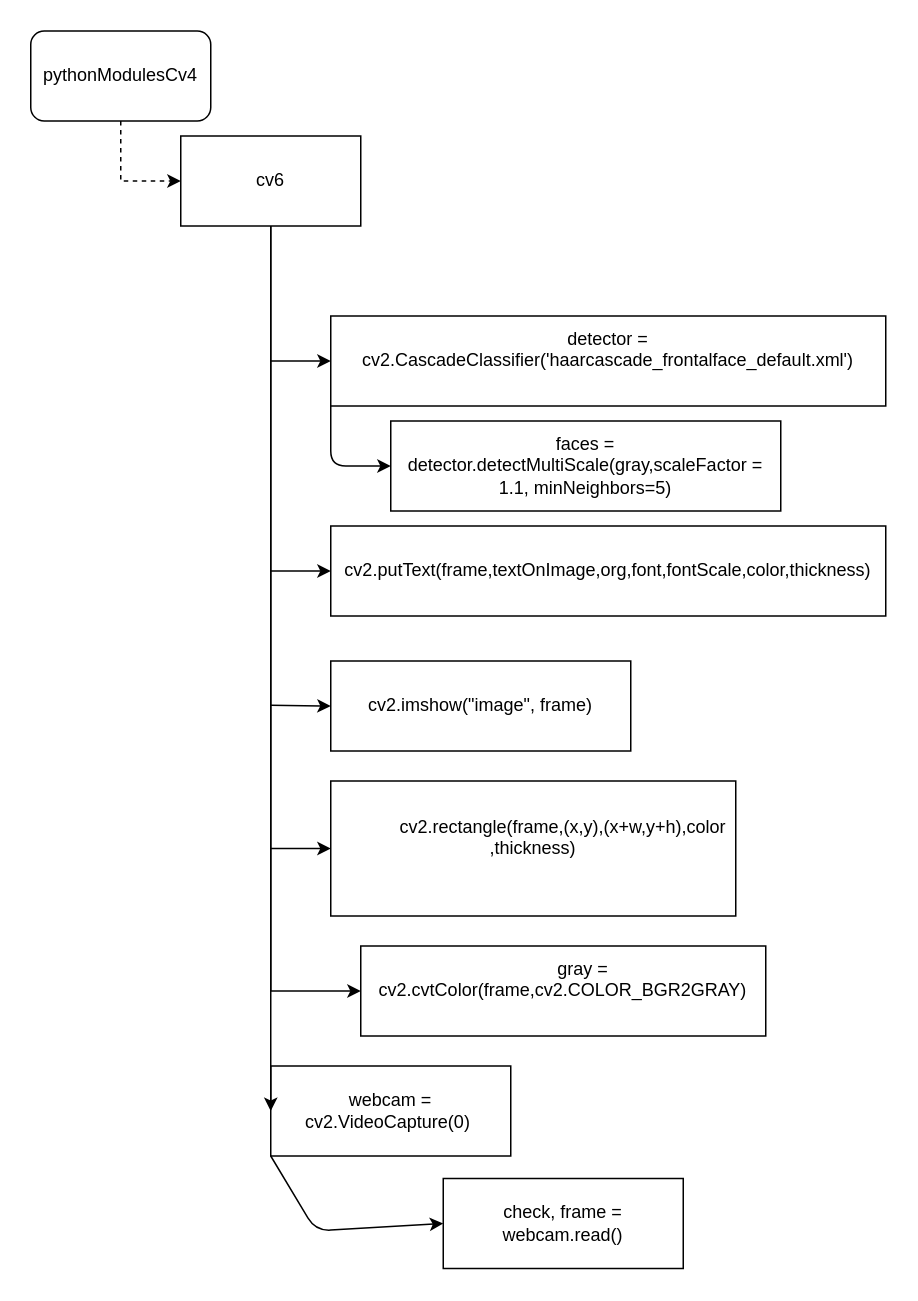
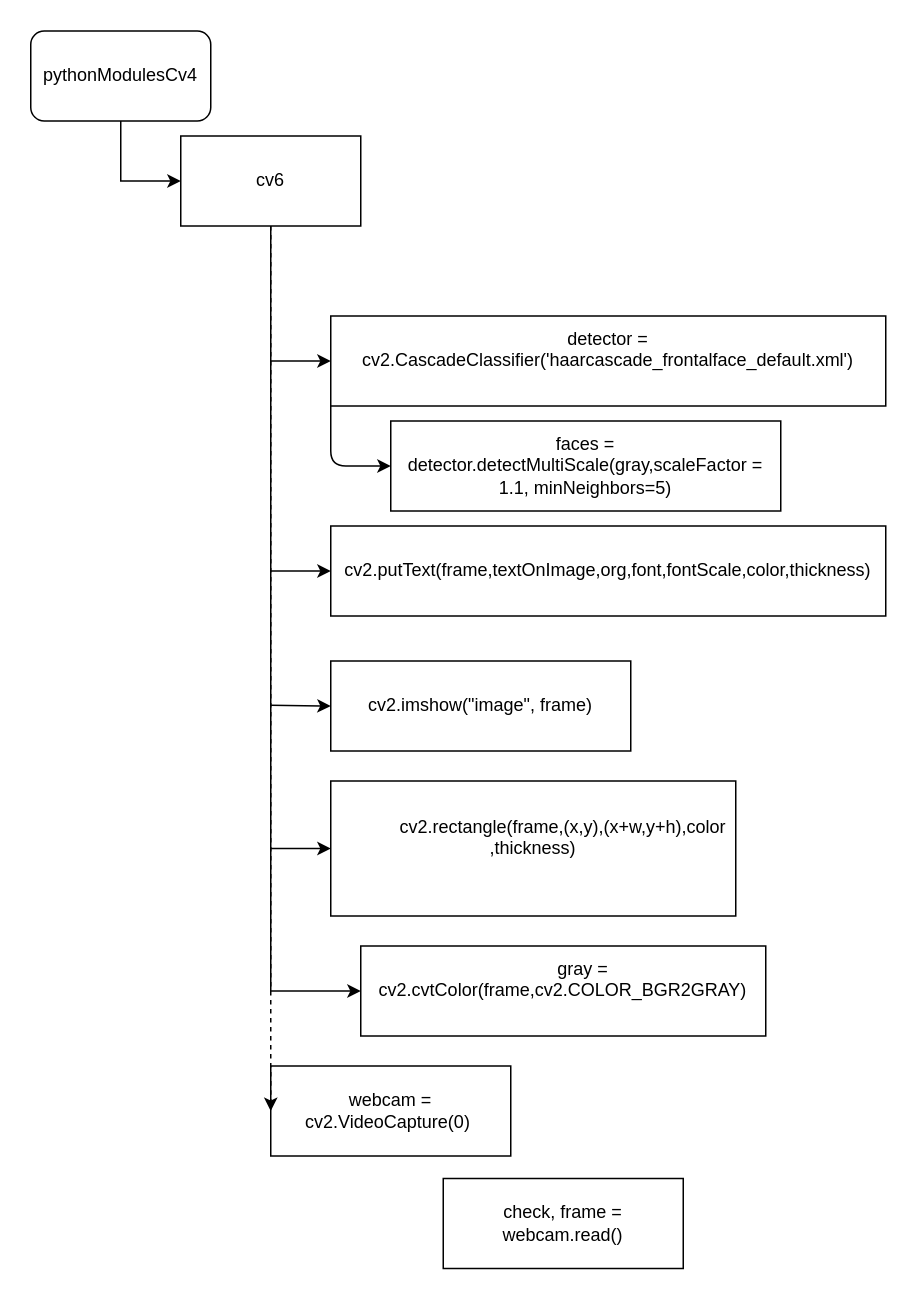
edge "pythonModulesCv4" -> "cv6": style dashed -> solid
edge "cv6" -> "webcam = cv2.VideoCapture(0)": style solid -> dashed
edge "webcam = cv2.VideoCapture(0)" -> "check, frame = webcam.read()": removed
